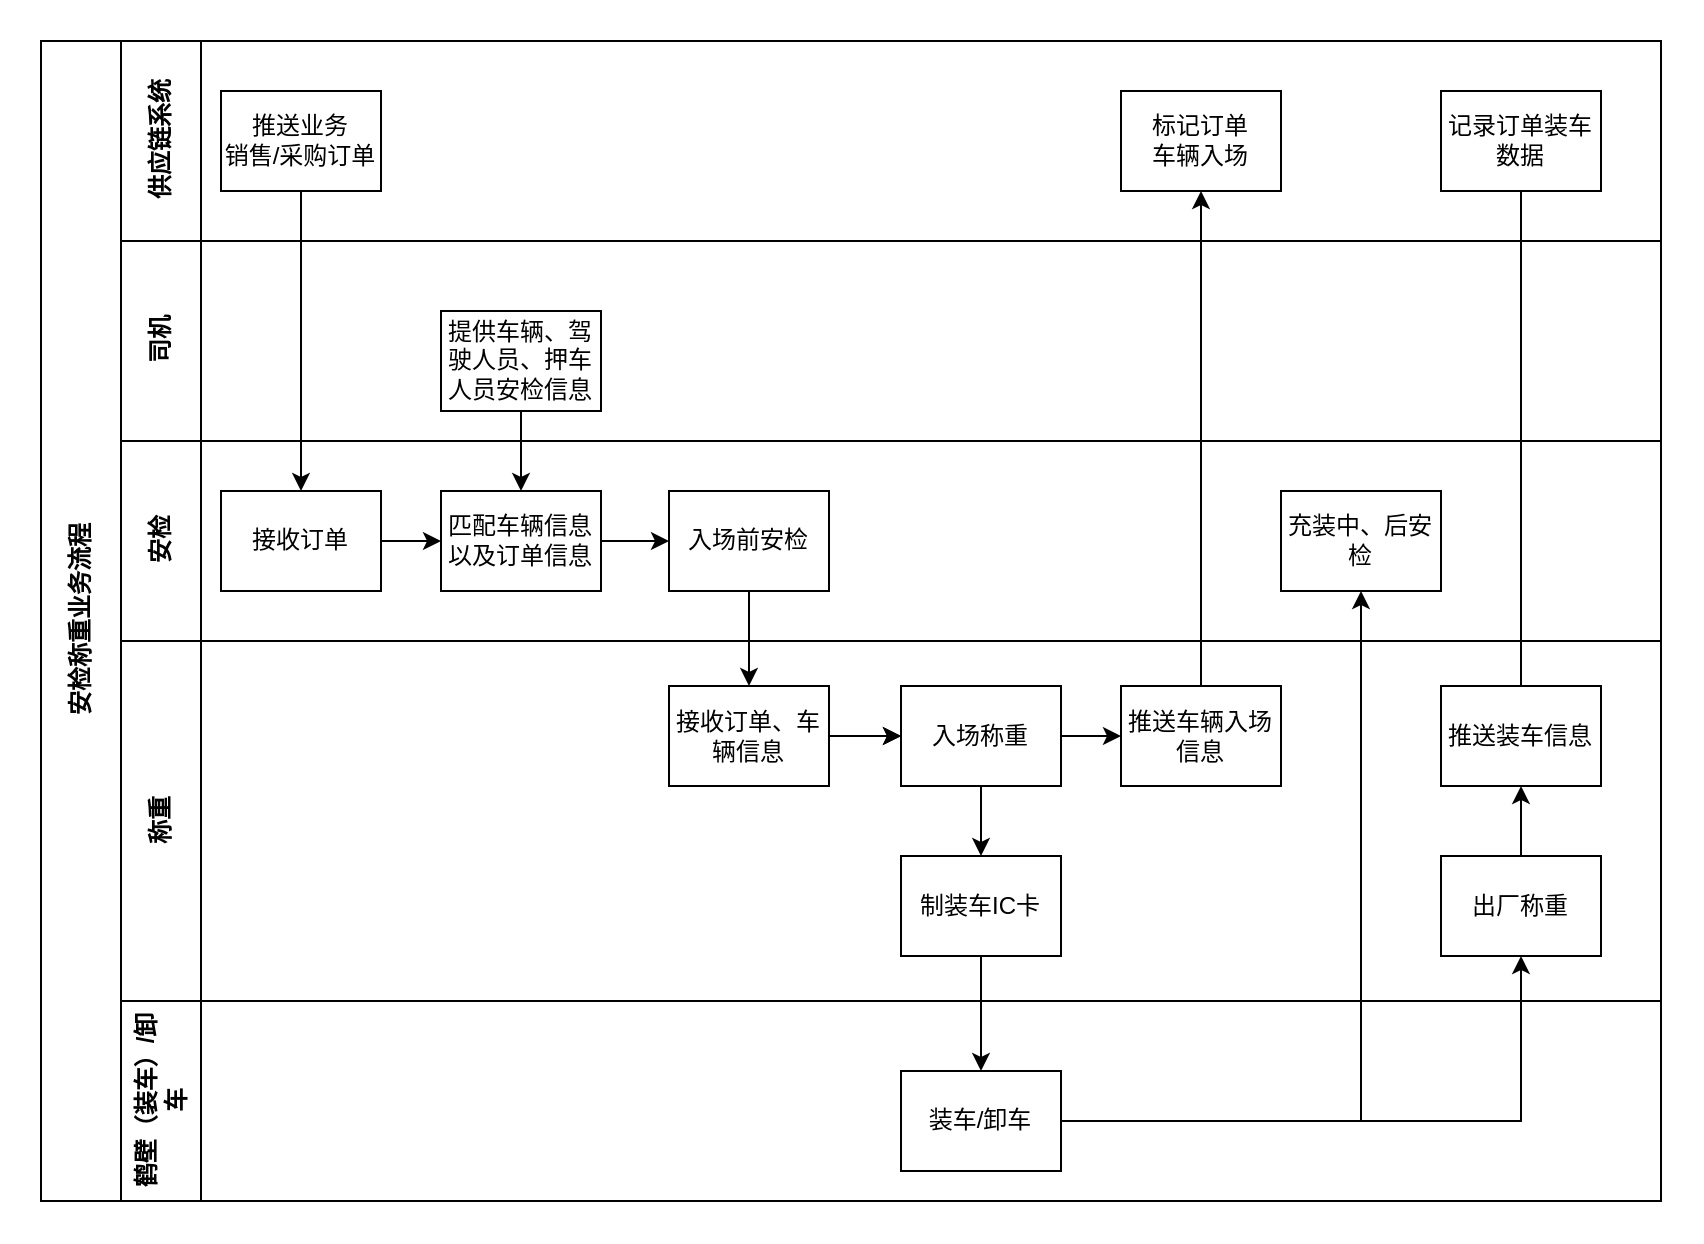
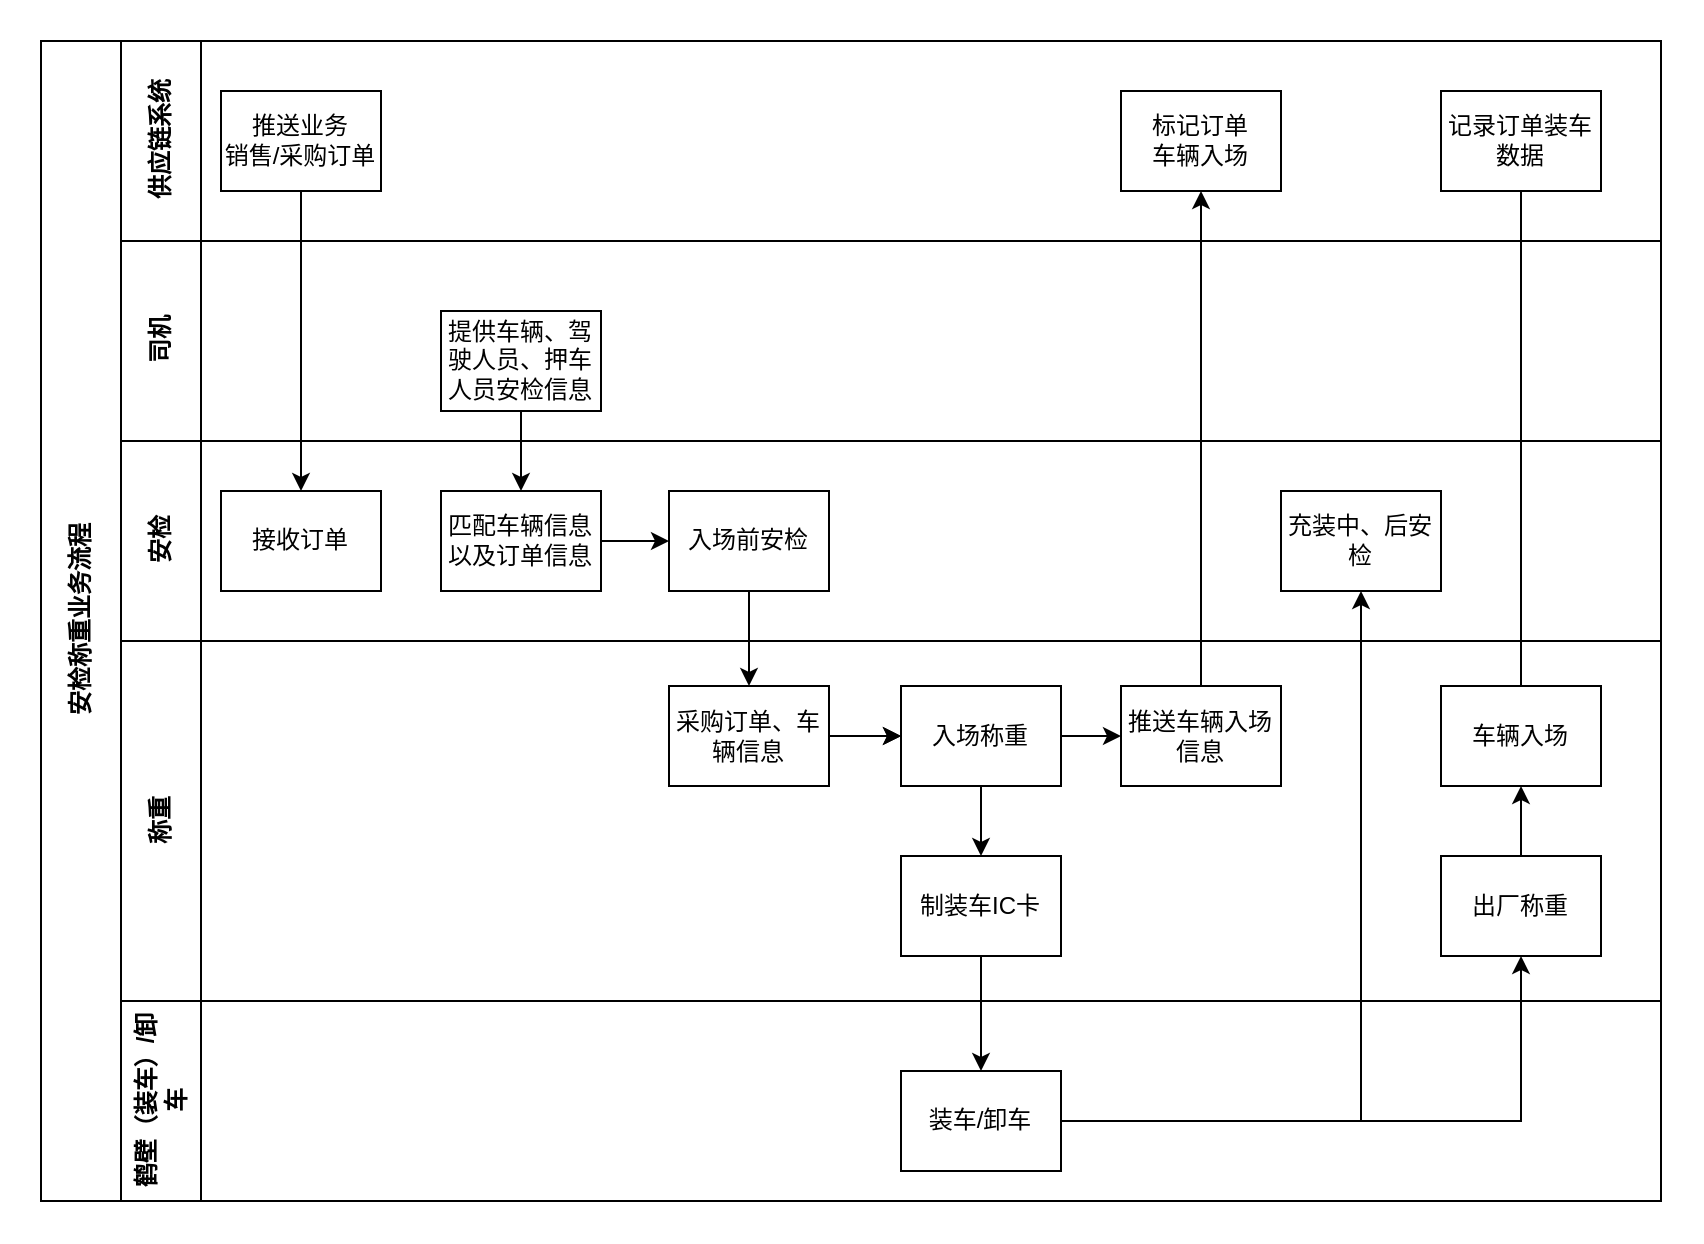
edge "接收订单" -> "匹配车辆信息以及订单信息": removed
node "接收订单、车辆信息": label "接收订单、车辆信息" -> "采购订单、车辆信息"
node "推送装车信息": label "推送装车信息" -> "车辆入场"
